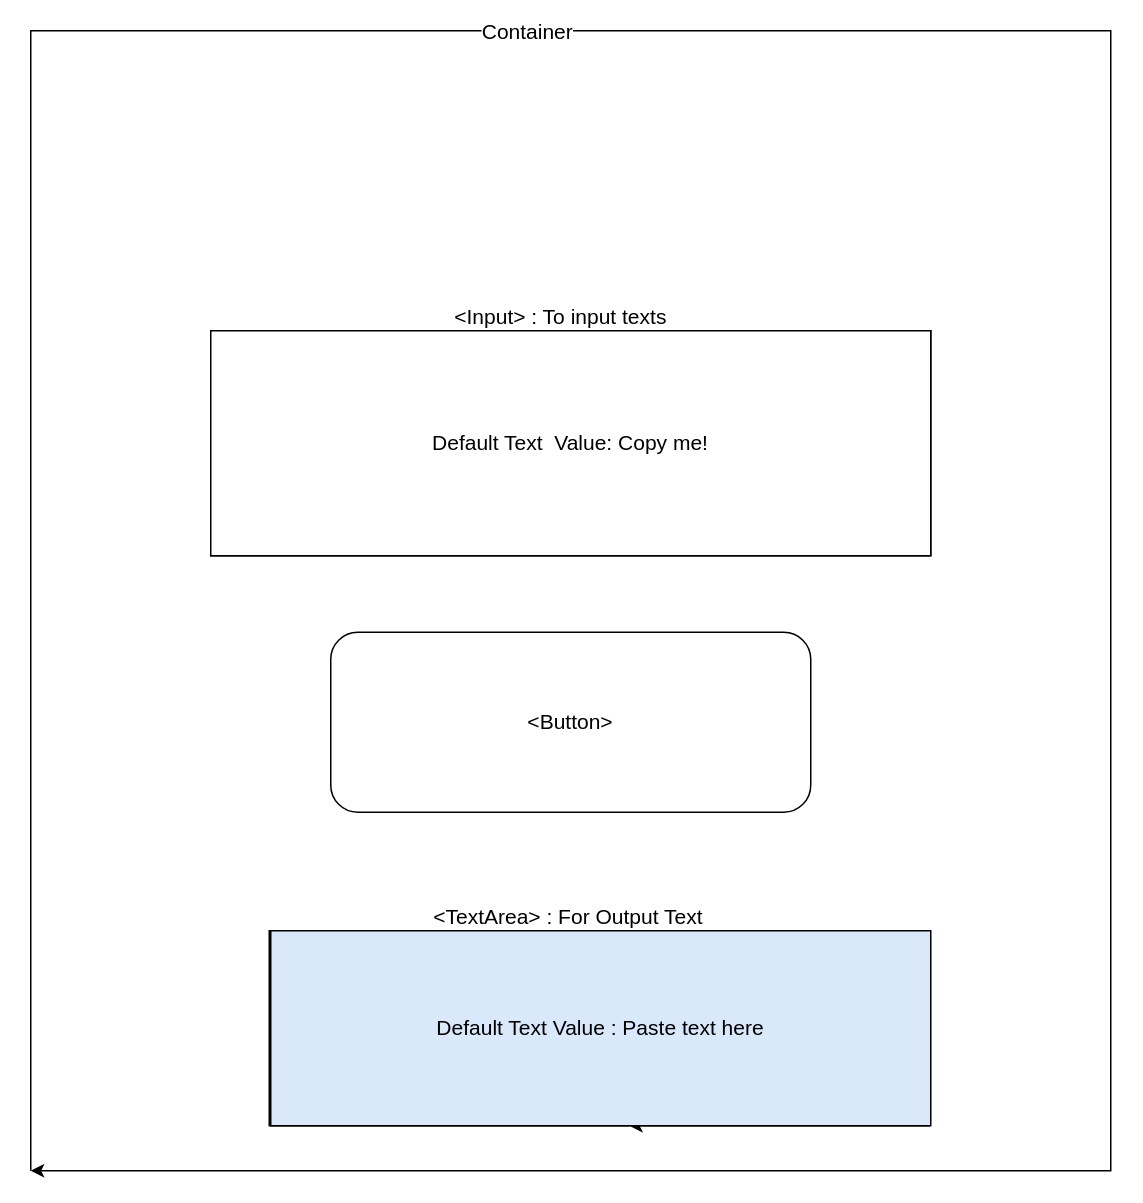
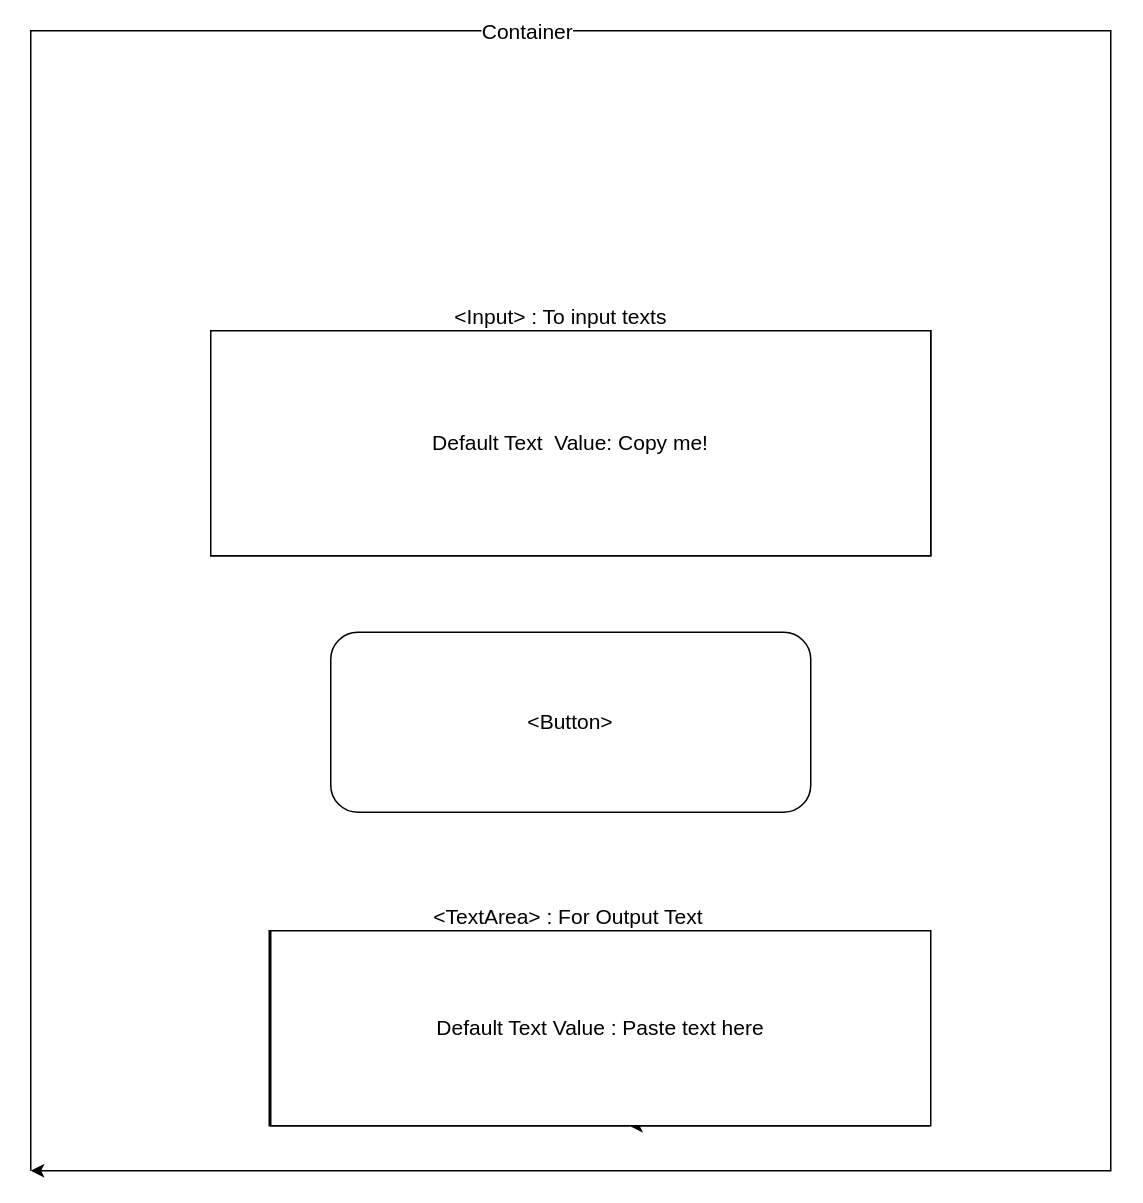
node "Default Text Value : Paste text here": fillcolor #dae8fc -> #ffffff
